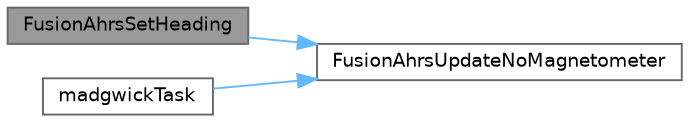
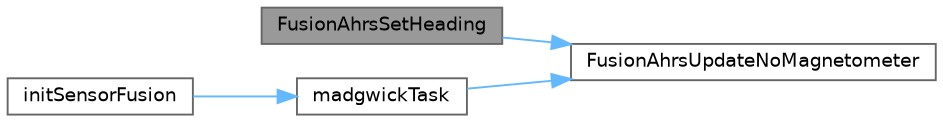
node "initSensorFusion": added
